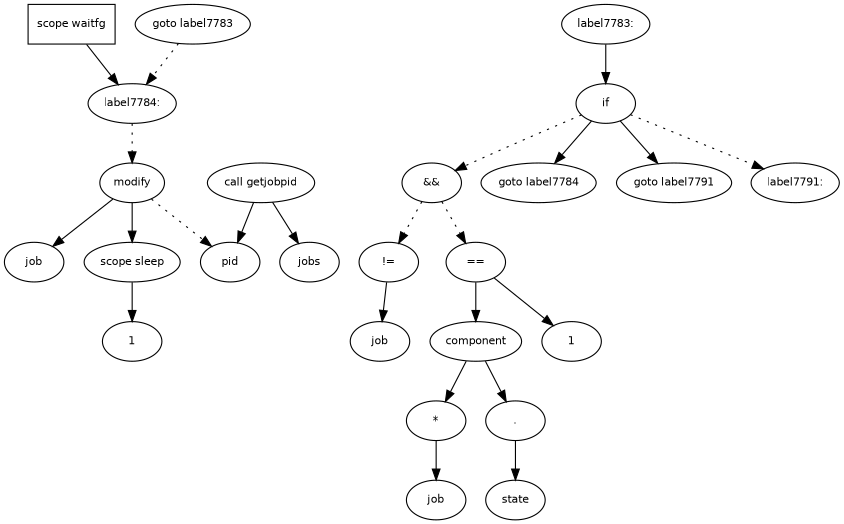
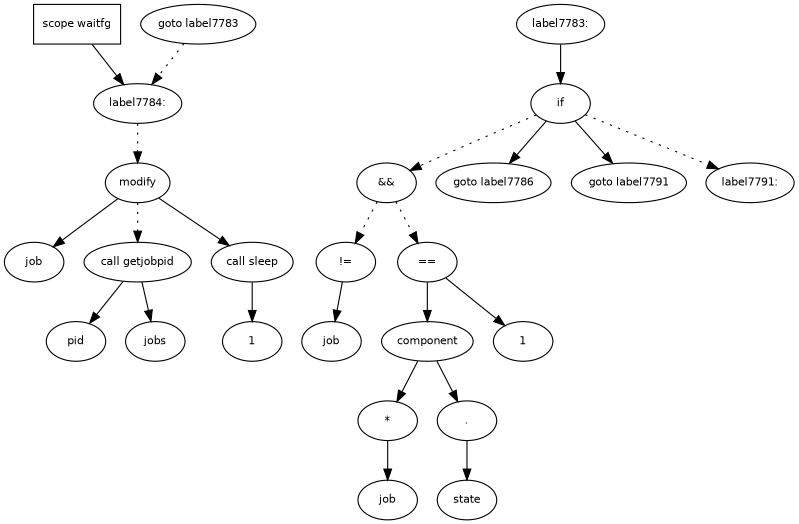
node "goto label7784": label "goto label7784" -> "goto label7786"
edge "modify" -> "pid": now "modify" -> "call getjobpid"
node "scope sleep": label "scope sleep" -> "call sleep"
